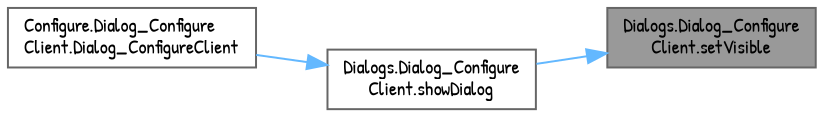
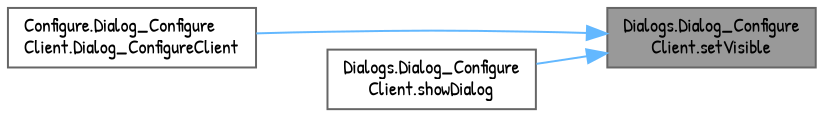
edge "Configure.Dialog_Configure Client.Dialog_ConfigureClient" -> "Dialogs.Dialog_Configure Client.showDialog": now "Configure.Dialog_Configure Client.Dialog_ConfigureClient" -> "Dialogs.Dialog_Configure Client.setVisible"
